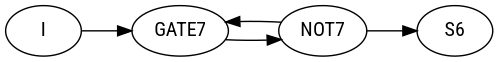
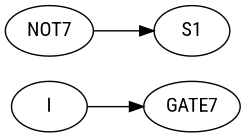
edge "NOT7" -> "GATE7": removed
node "S6": label "S6" -> "S1"
edge "GATE7" -> "NOT7": removed
